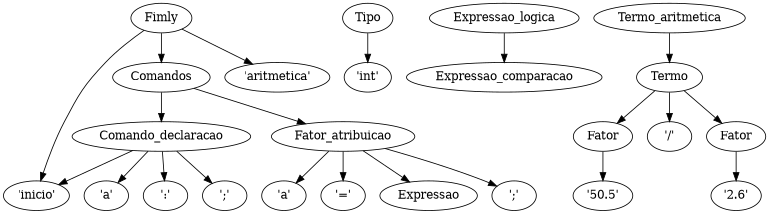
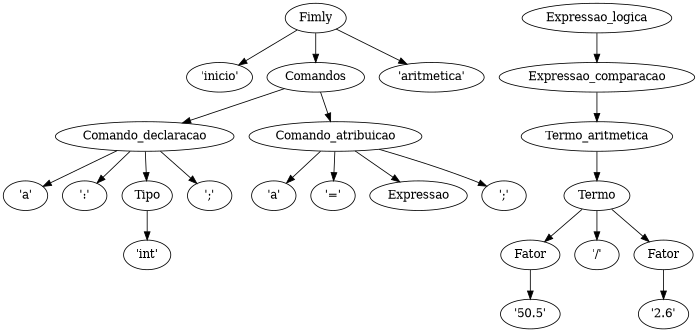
edge "Expressao_comparacao" -> "Termo_aritmetica": added
node "Fator_atribuicao": label "Fator_atribuicao" -> "Comando_atribuicao"
edge "Comando_declaracao" -> "'inicio'": now "Comando_declaracao" -> "Tipo"
